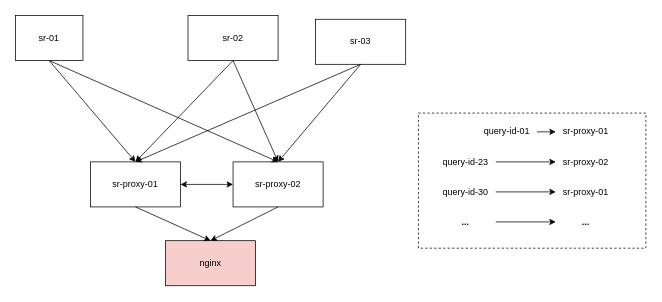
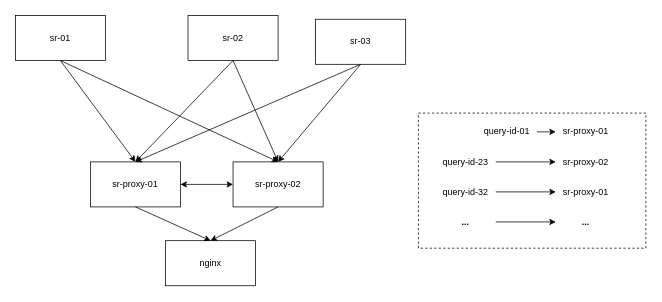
node "sr-01": size 68x45 -> 90x45
node "query-id-30": label "query-id-30" -> "query-id-32"
node "nginx": fillcolor #f8cecc -> #ffffff
